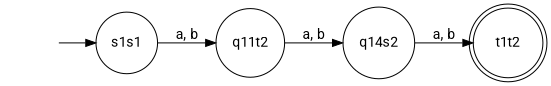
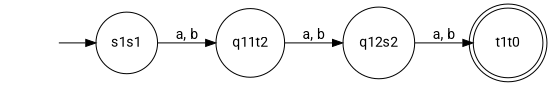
node "q14s2": label "q14s2" -> "q12s2"
node "t1t2": label "t1t2" -> "t1t0"
